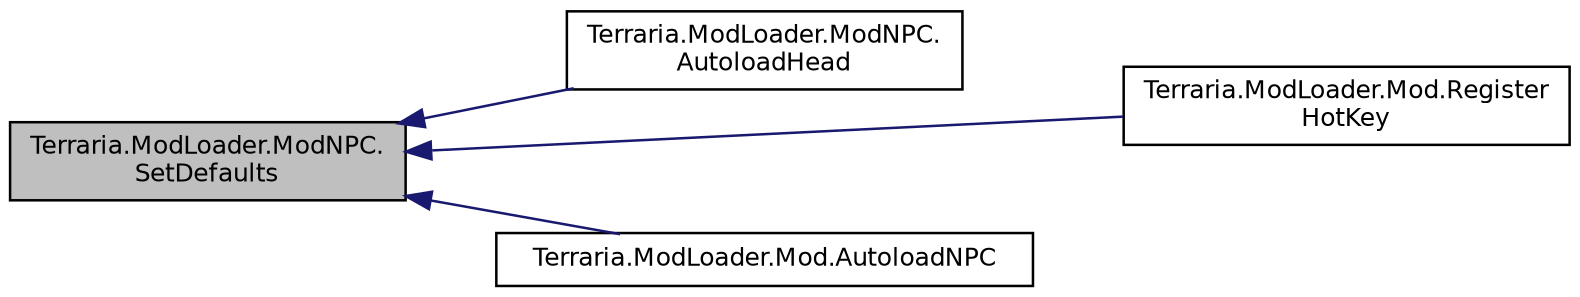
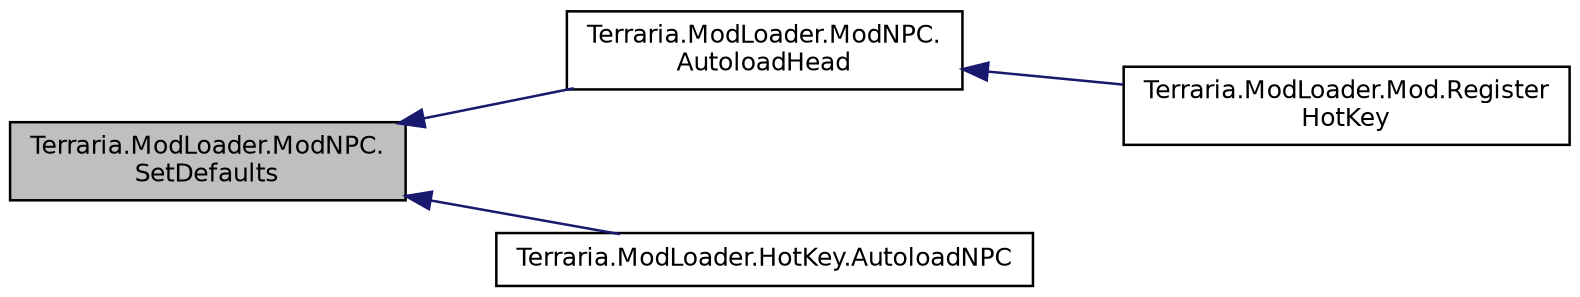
edge "Terraria.ModLoader.Mod.Register HotKey" -> "Terraria.ModLoader.ModNPC. SetDefaults": now "Terraria.ModLoader.Mod.Register HotKey" -> "Terraria.ModLoader.ModNPC. AutoloadHead"
node "Terraria.ModLoader.Mod.AutoloadNPC": label "Terraria.ModLoader.Mod.AutoloadNPC" -> "Terraria.ModLoader.HotKey.AutoloadNPC"
